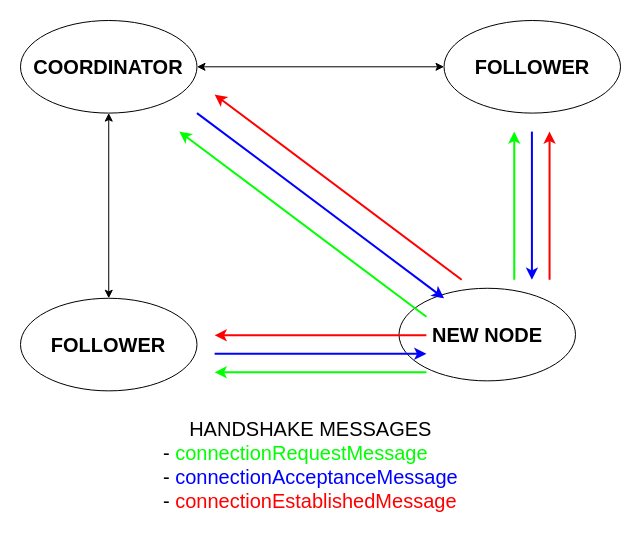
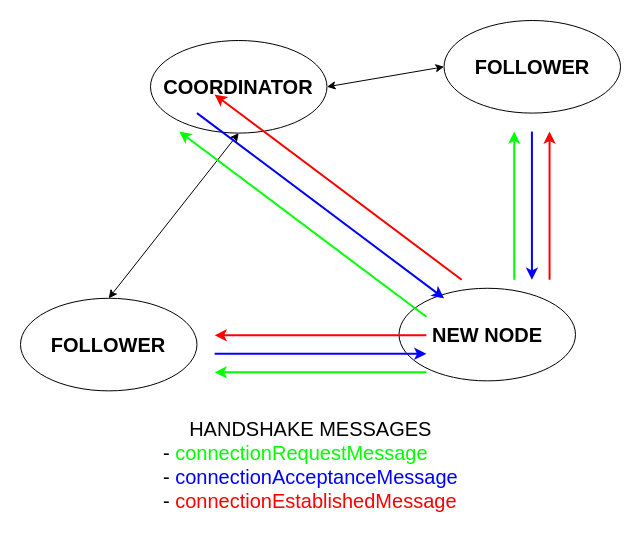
node "COORDINATOR": moved (109, 67) -> (239, 87)
